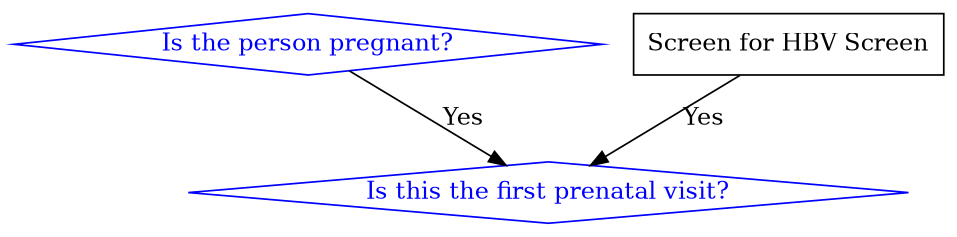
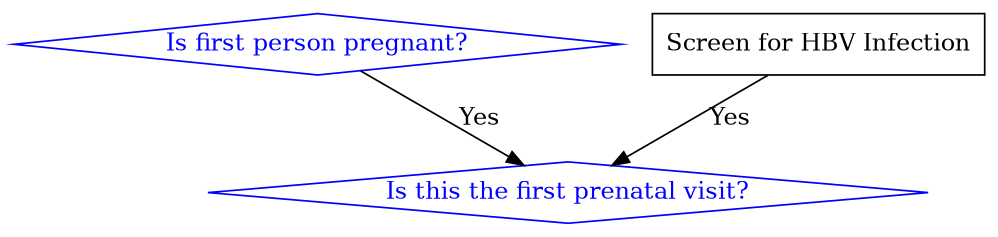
node "Is the person pregnant?": label "Is the person pregnant?" -> "Is first person pregnant?"
node "Screen for HBV Screen": label "Screen for HBV Screen" -> "Screen for HBV Infection"
